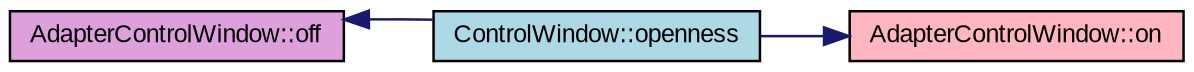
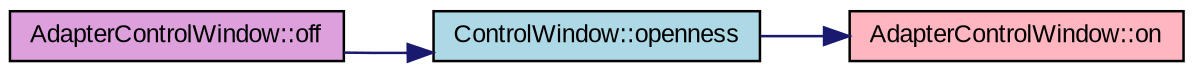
edge "ControlWindow::openness" -> "AdapterControlWindow::off": reversed
